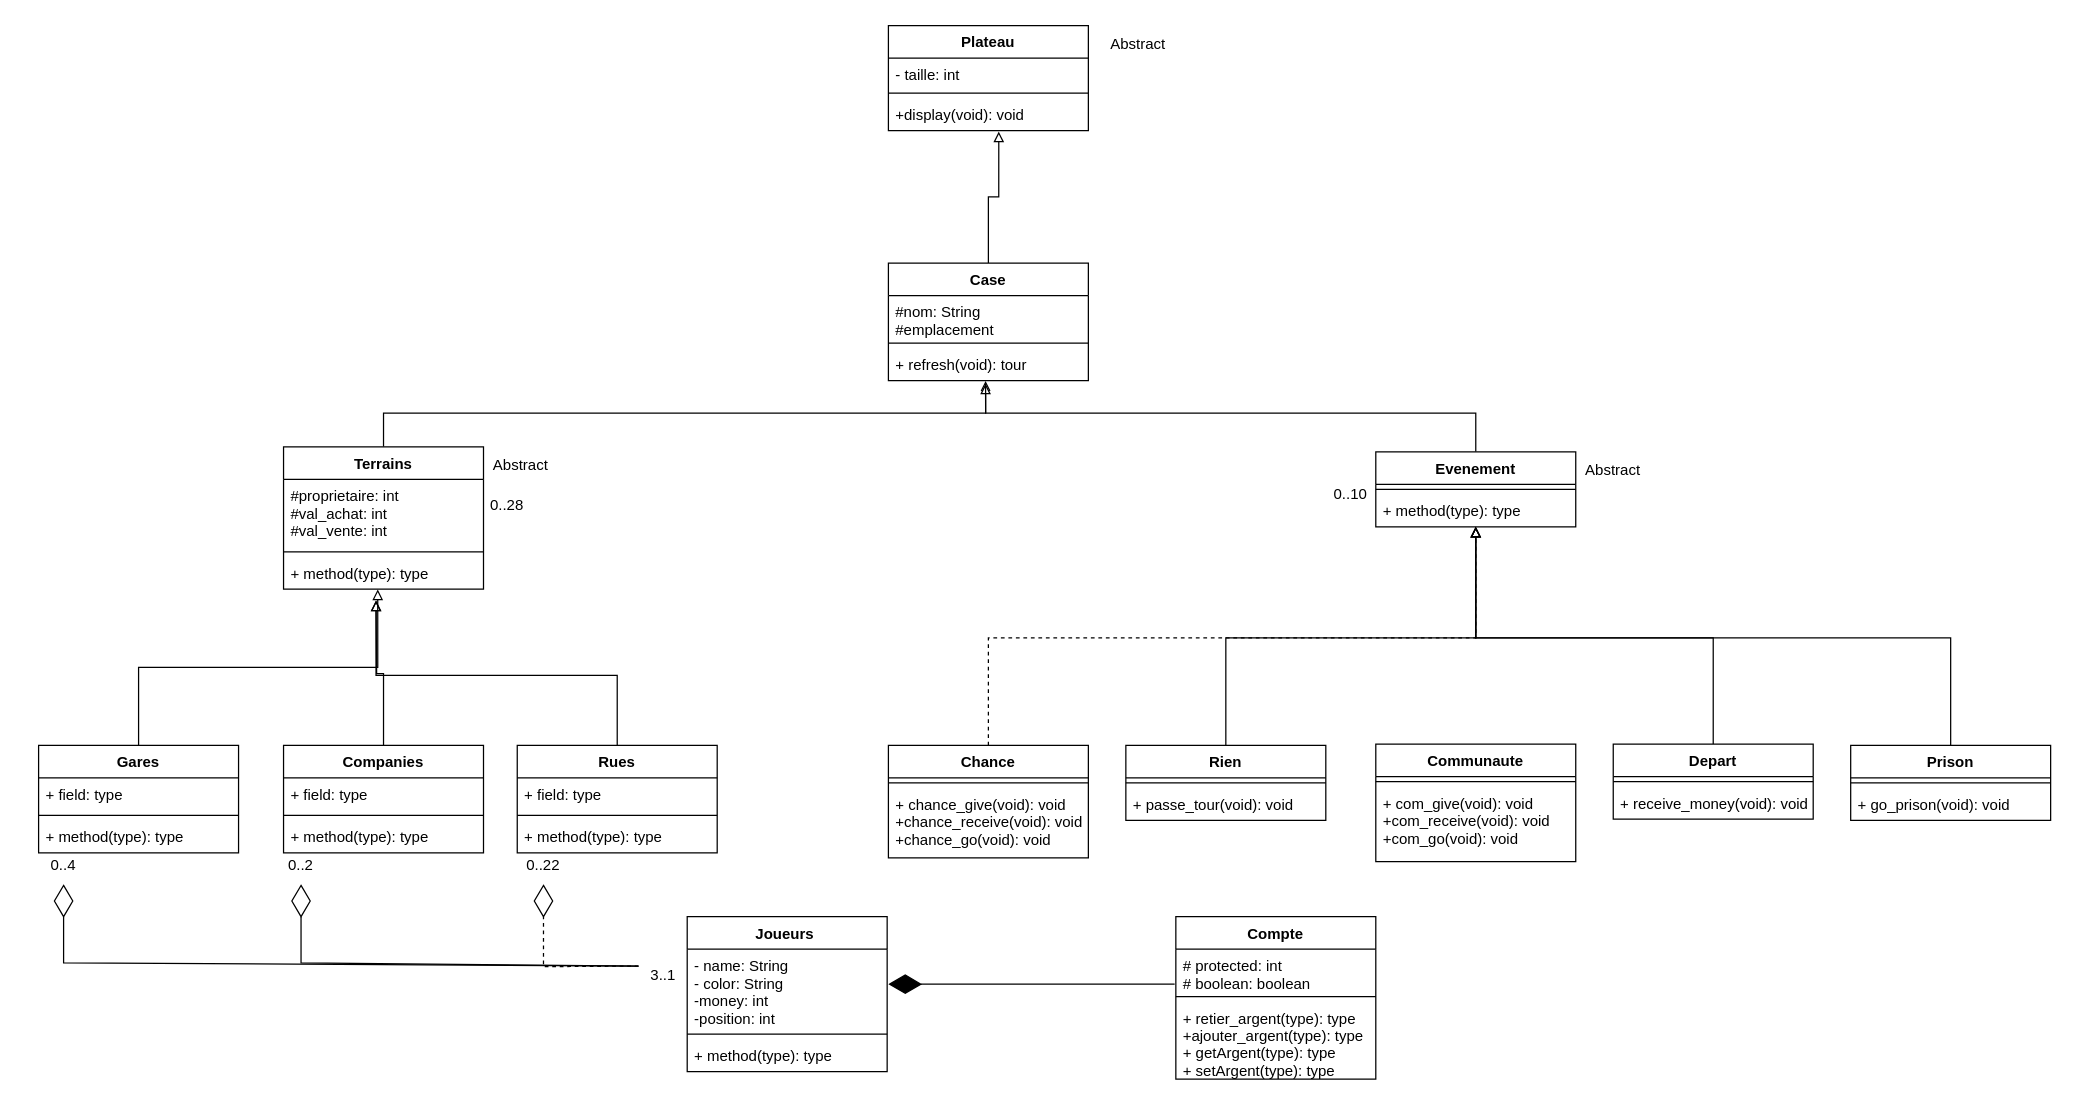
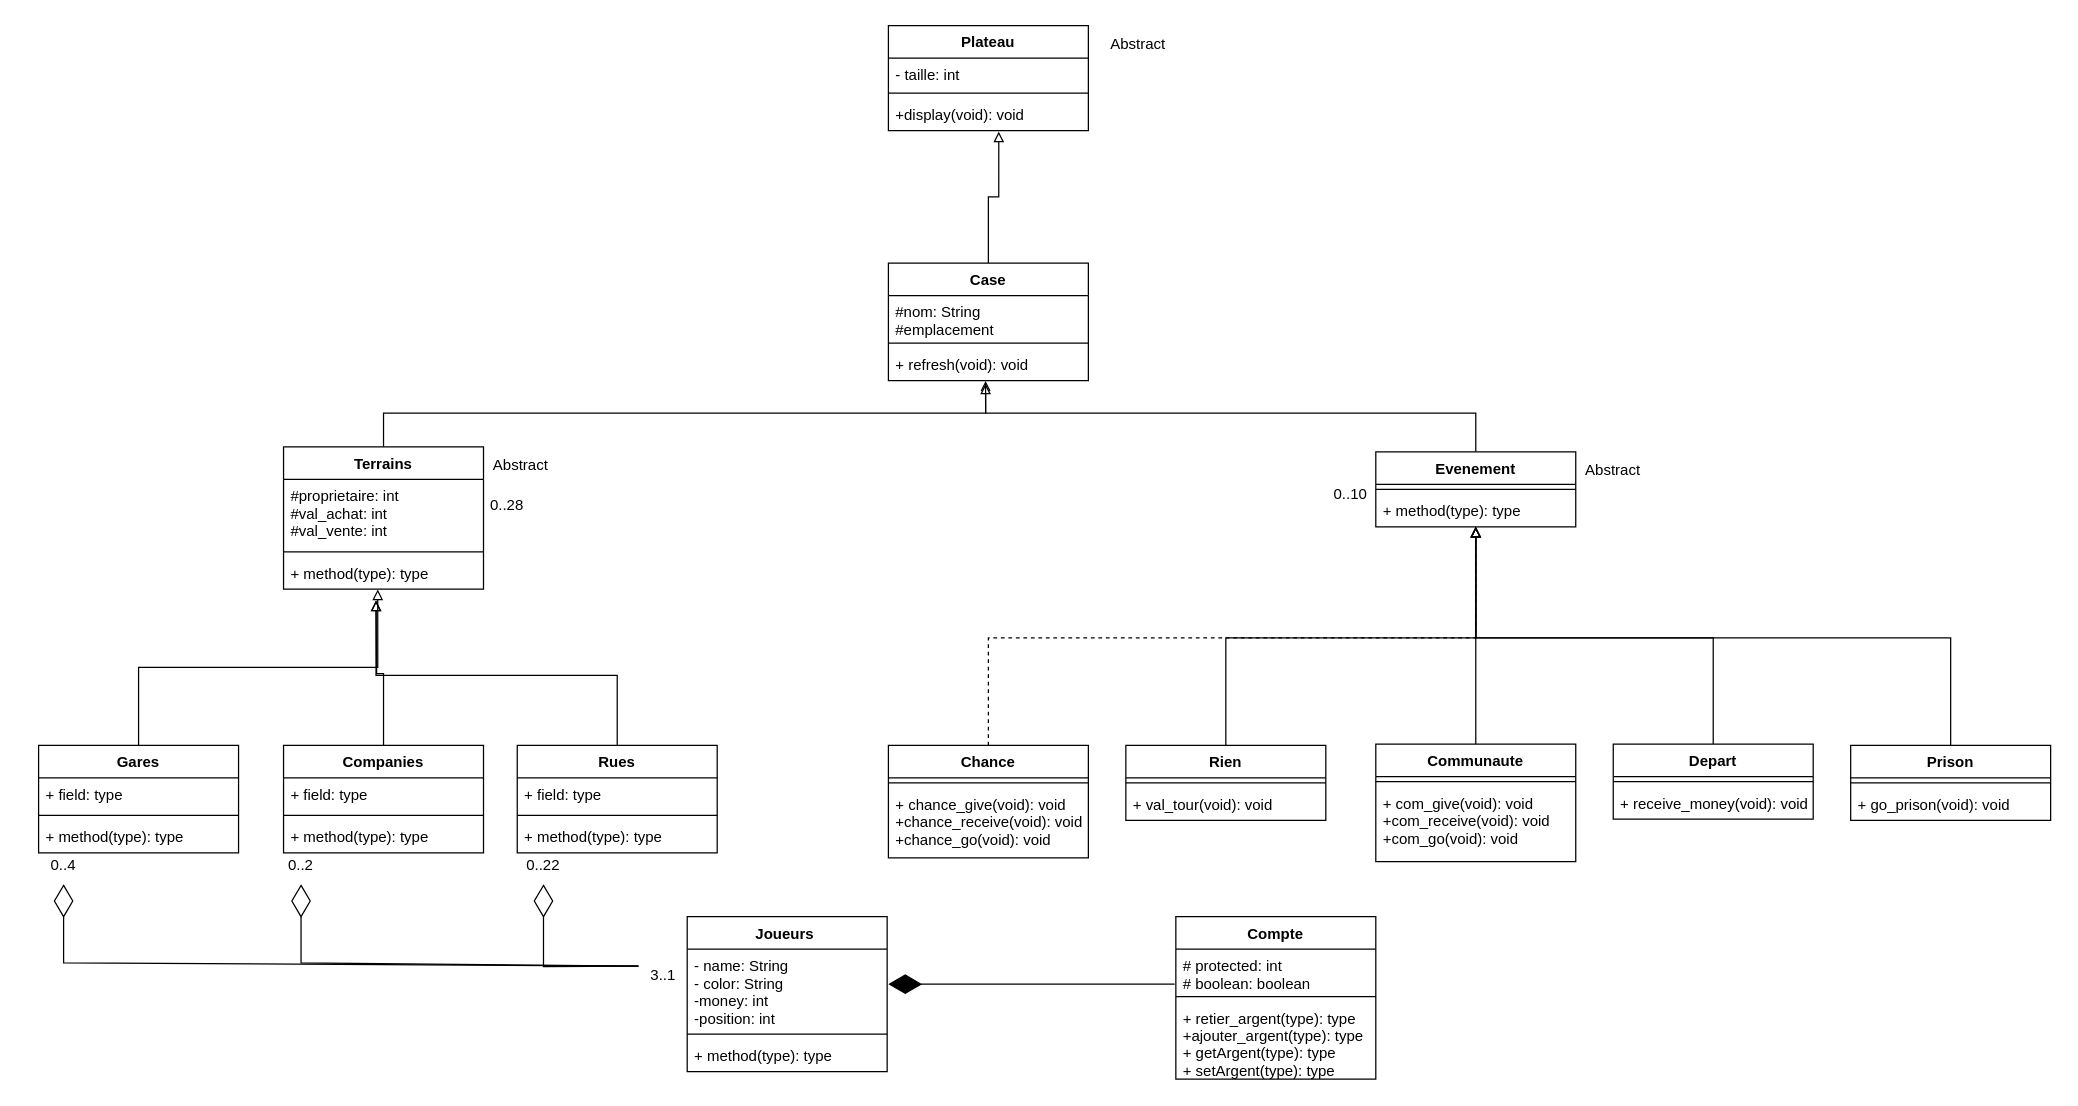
node "+ refresh(void): tour": label "+ refresh(void): tour" -> "+ refresh(void): void"
edge "Communaute" -> "Evenement": added
node "+ passe_tour(void): void": label "+ passe_tour(void): void" -> "+ val_tour(void): void"
edge "3..1" -> "0..22": style dashed -> solid
